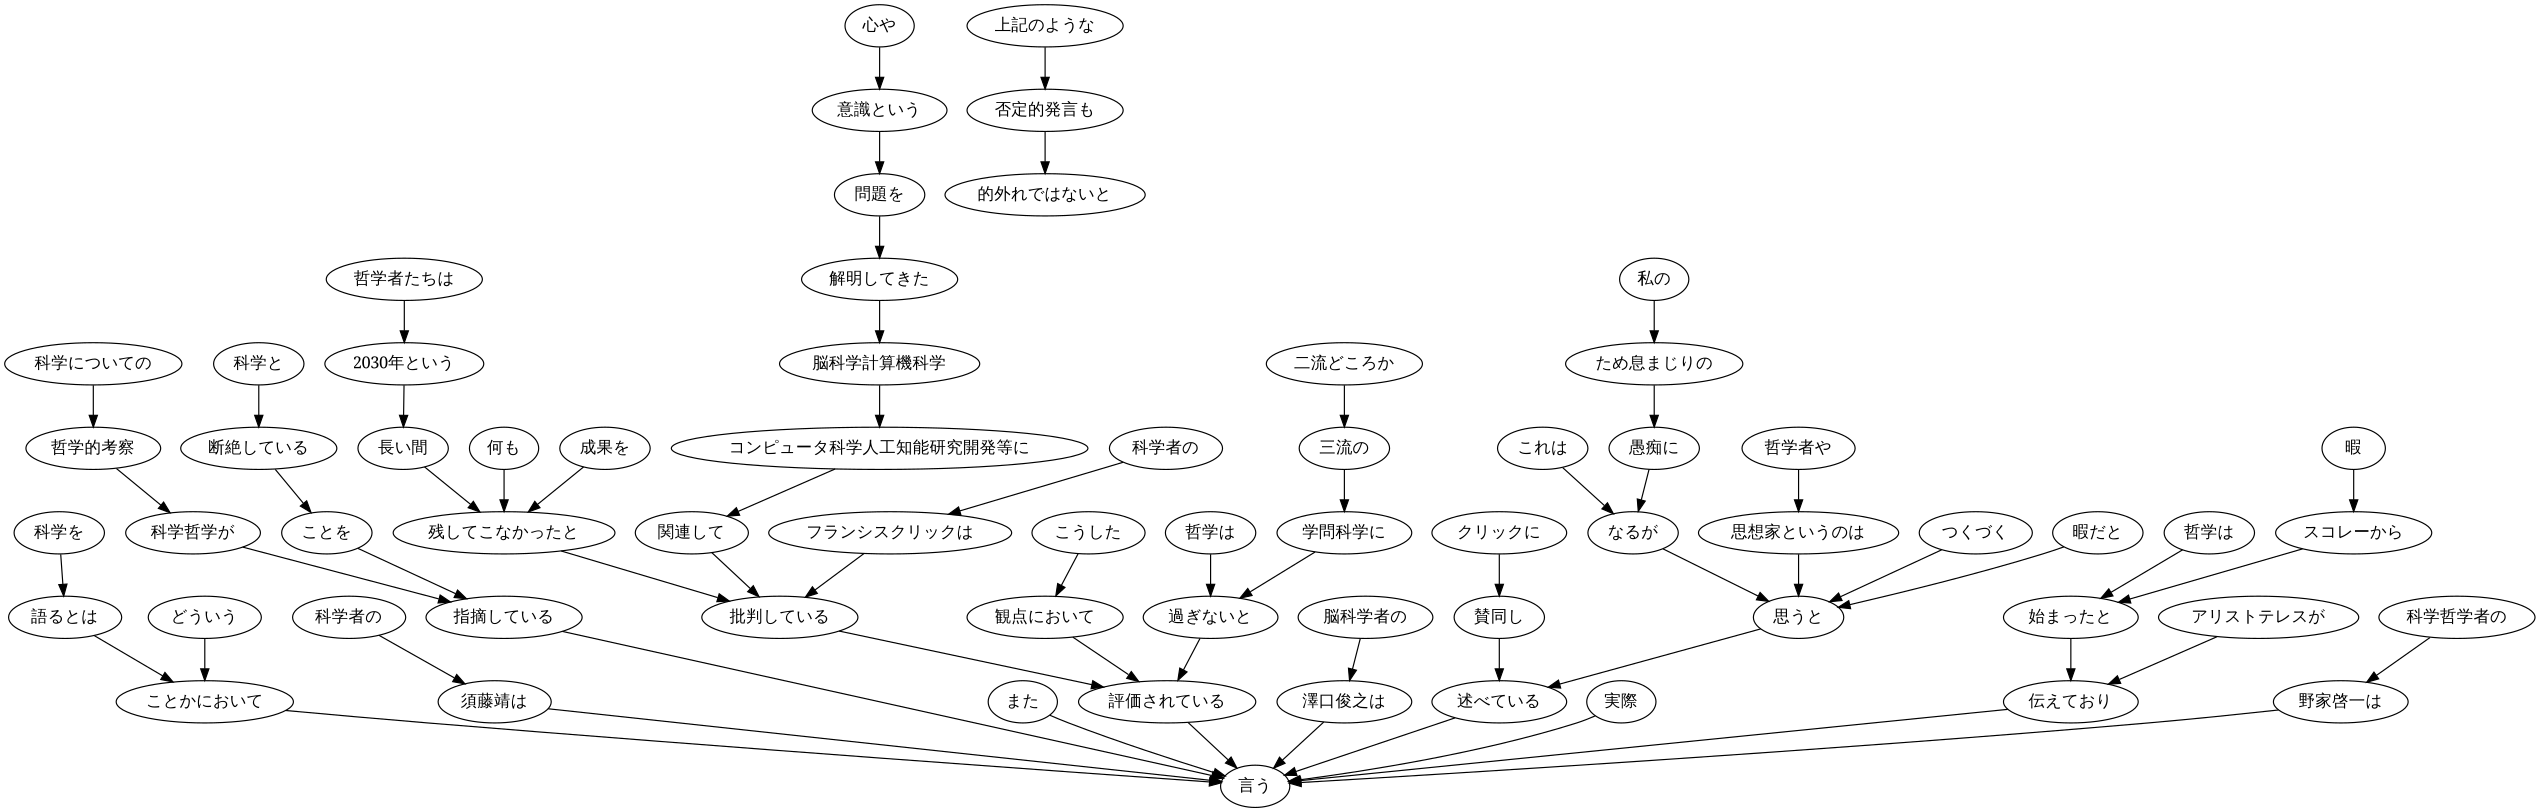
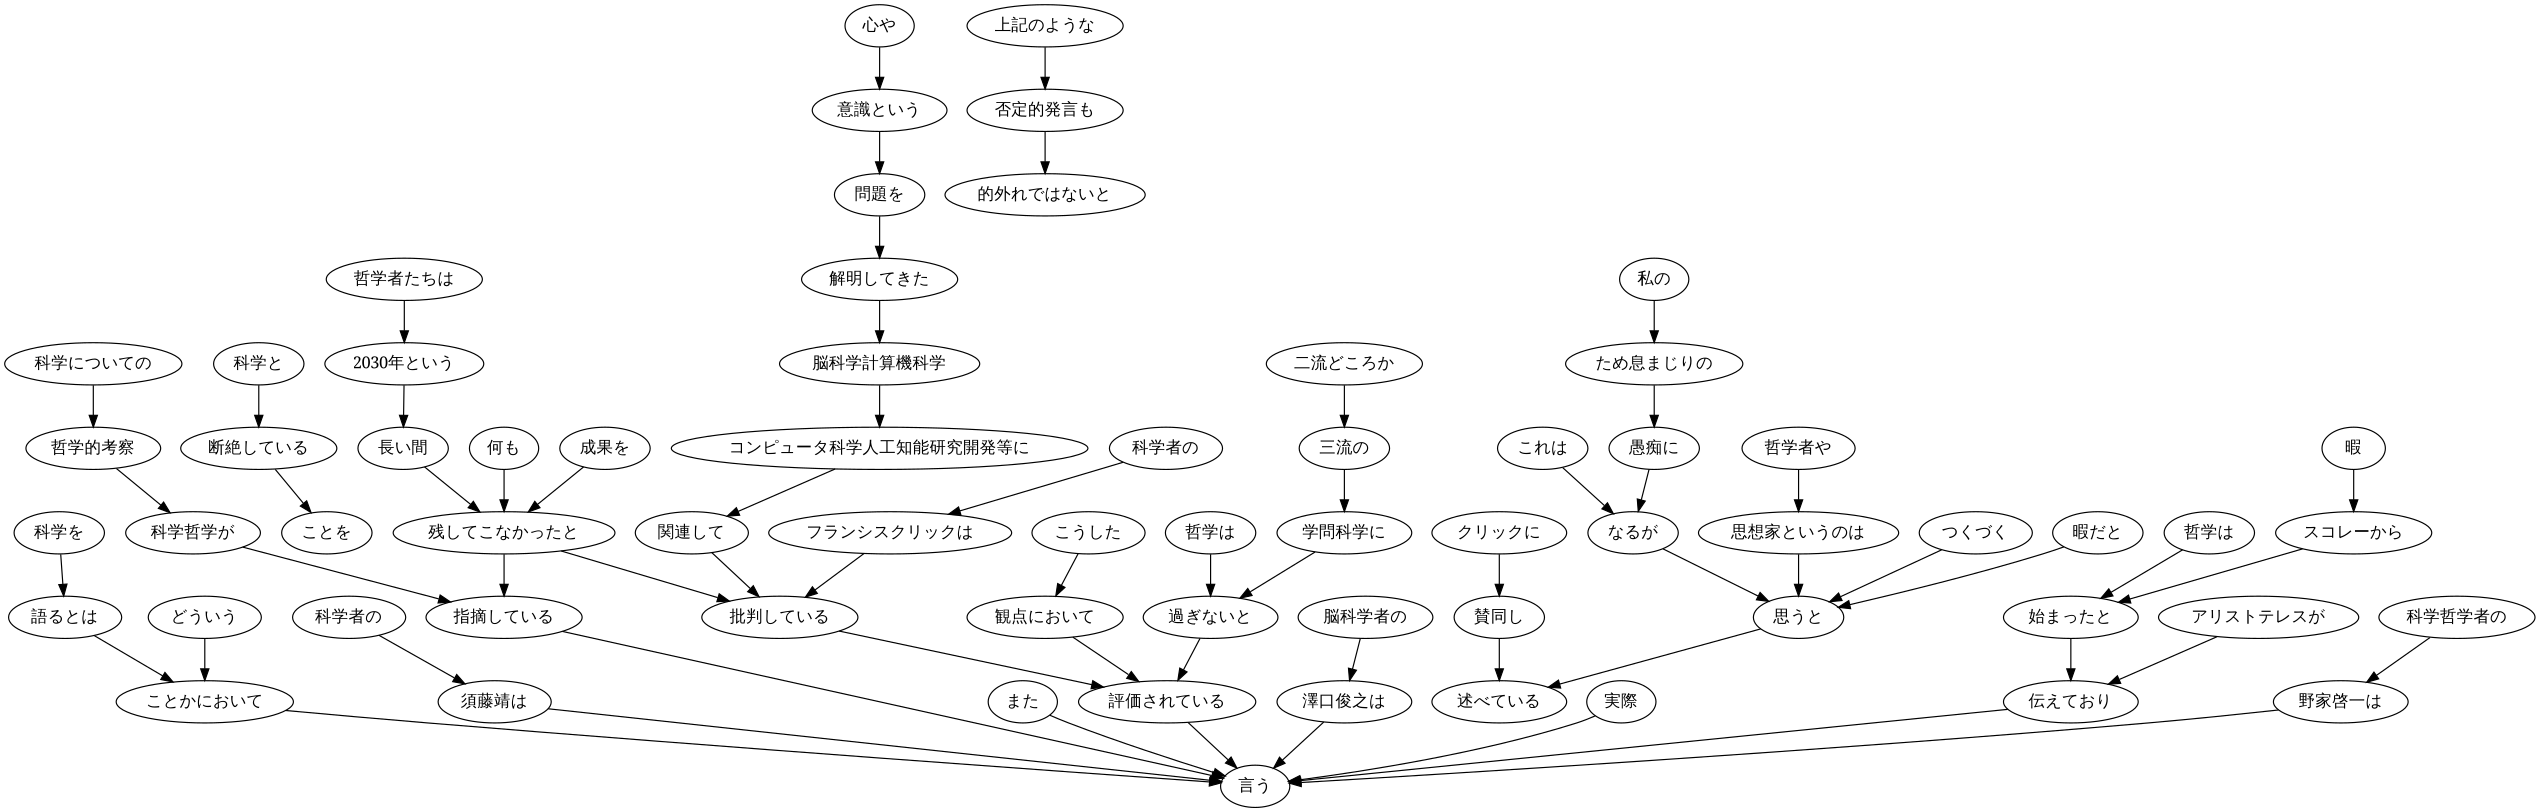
edge "ことを" -> "指摘している": now "残してこなかったと" -> "指摘している"
edge "述べている" -> "言う": removed
